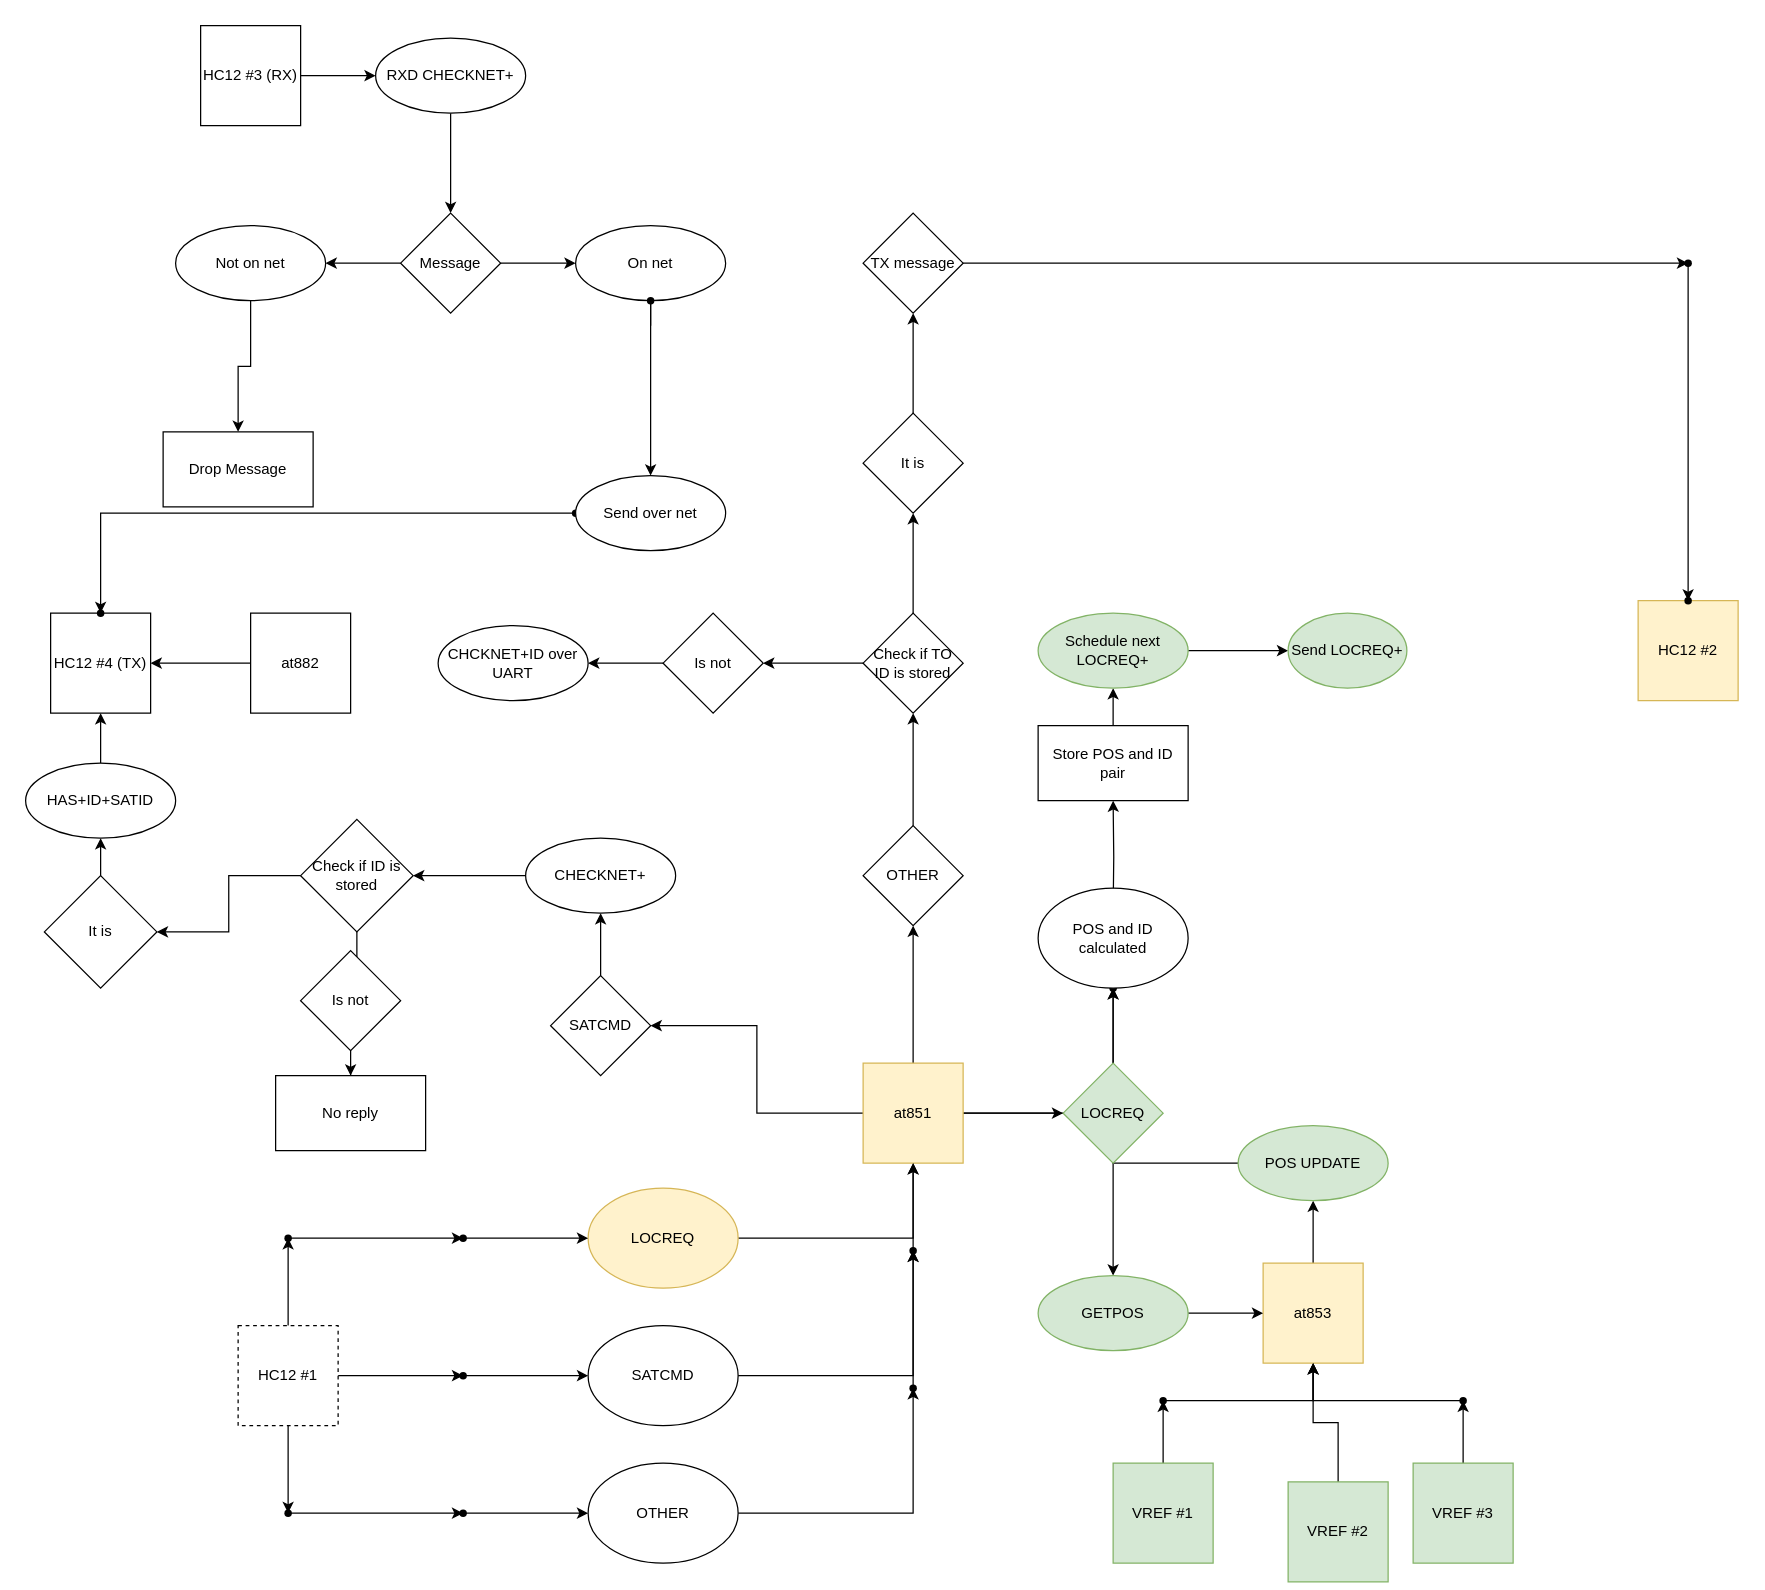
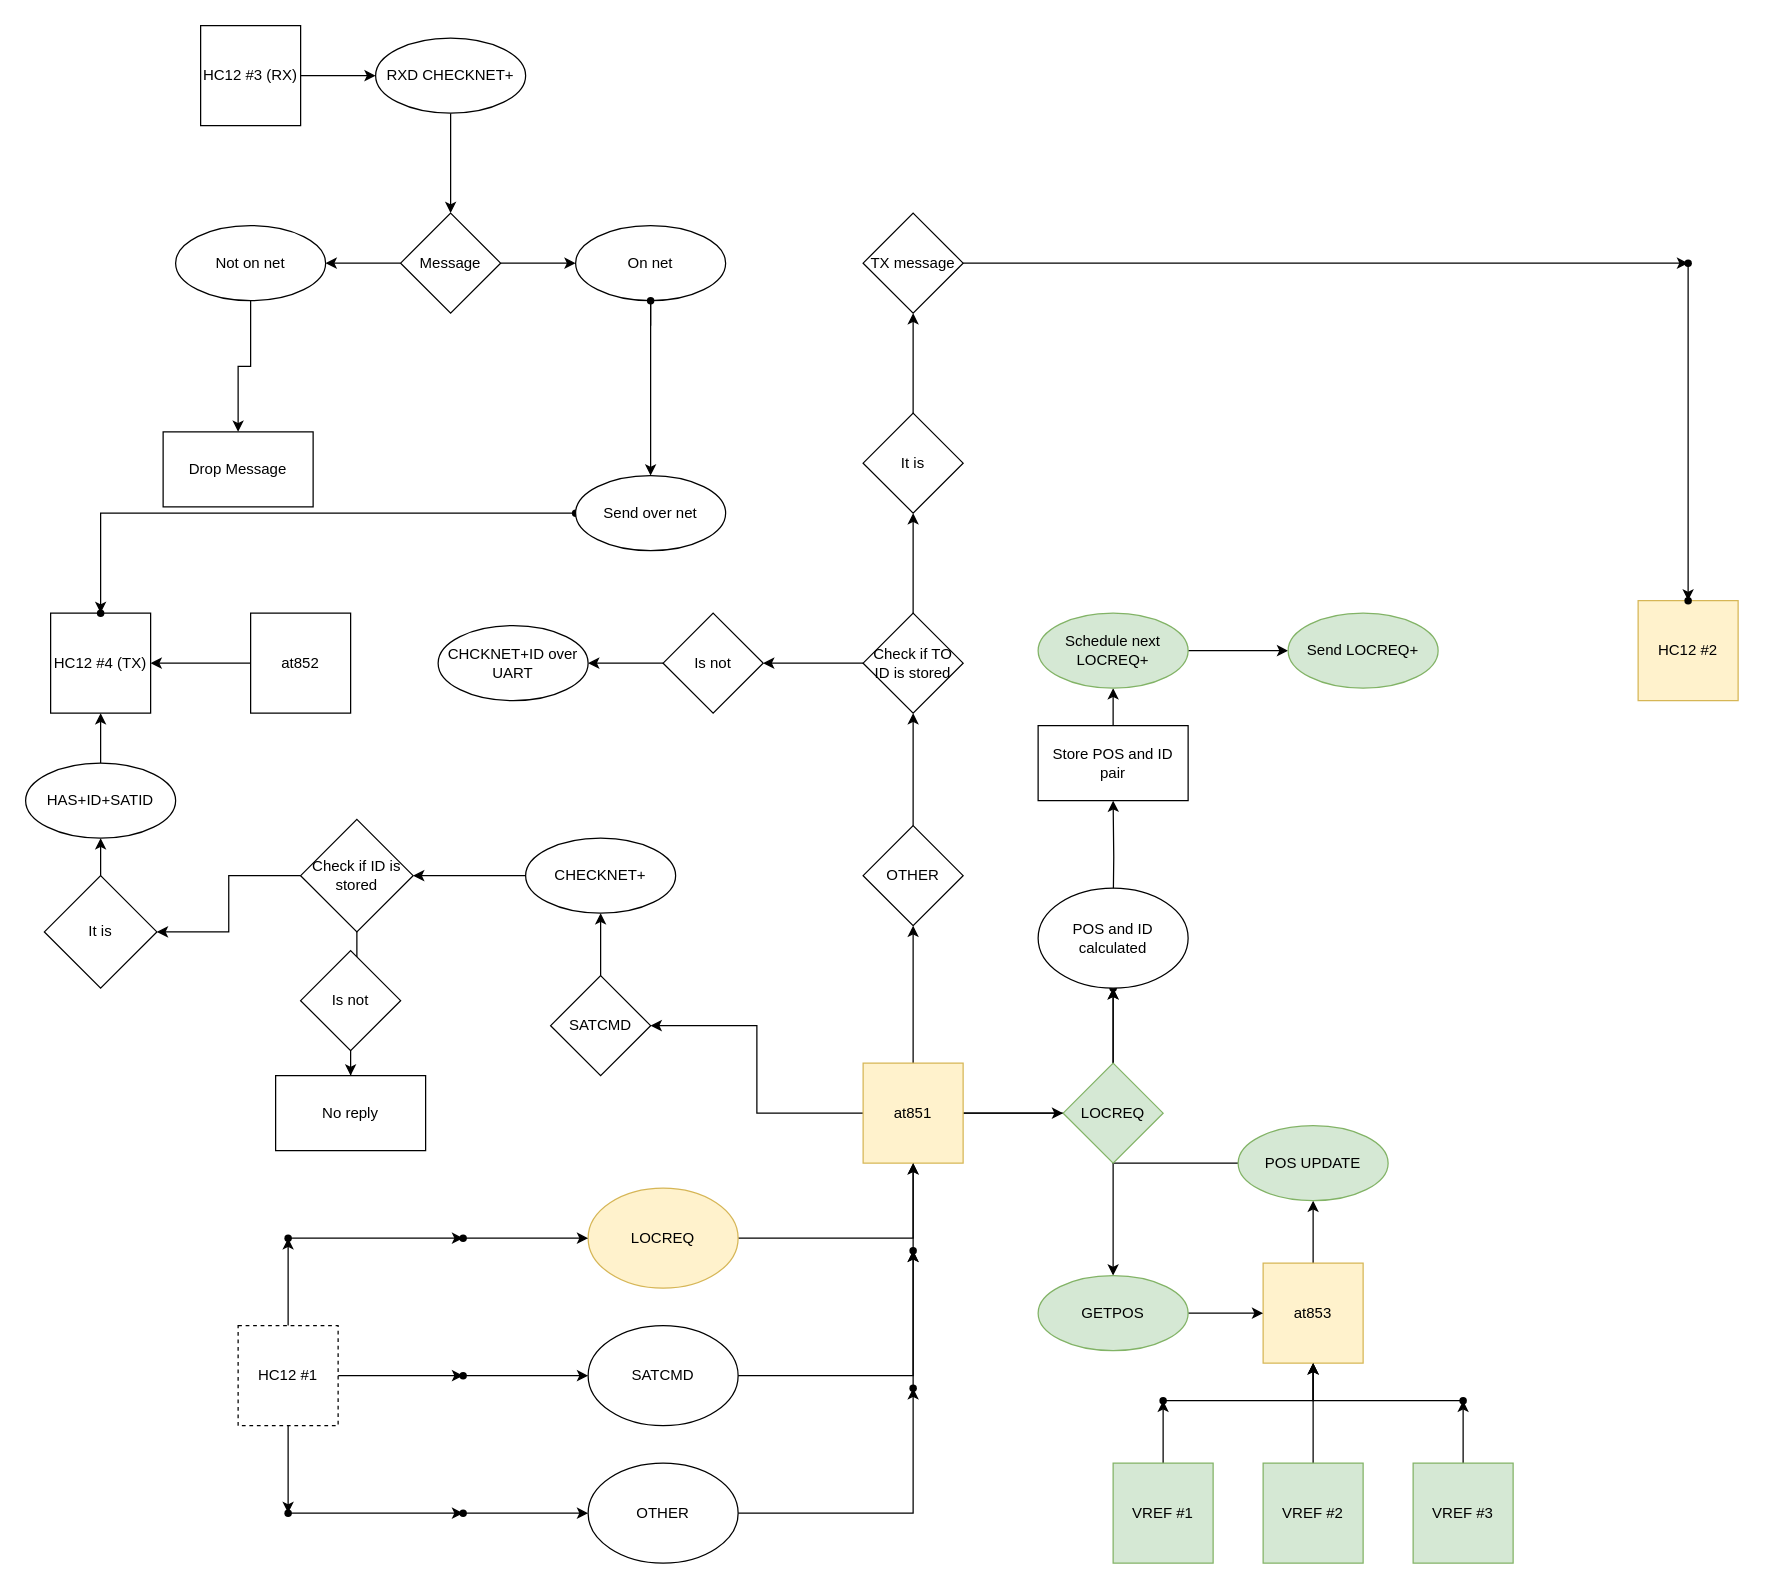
node "Send LOCREQ+": size 119x75 -> 150x75
node "at882": label "at882" -> "at852"
node "VREF #2": moved (1338, 1532) -> (1313, 1513)
